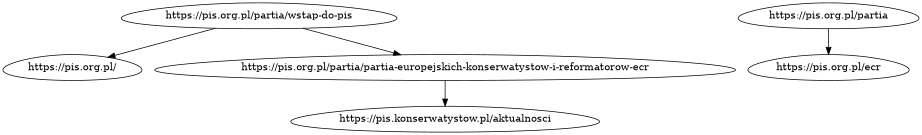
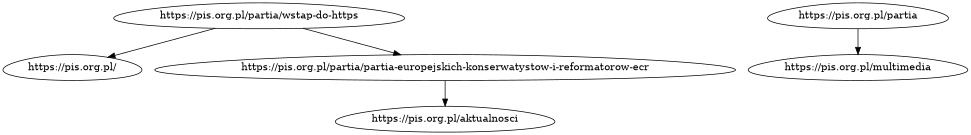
node "https://pis.org.pl/partia/wstap-do-pis": label "https://pis.org.pl/partia/wstap-do-pis" -> "https://pis.org.pl/partia/wstap-do-https"
node "https://pis.org.pl/ecr": label "https://pis.org.pl/ecr" -> "https://pis.org.pl/multimedia"
node "https://pis.konserwatystow.pl/aktualnosci": label "https://pis.konserwatystow.pl/aktualnosci" -> "https://pis.org.pl/aktualnosci"
